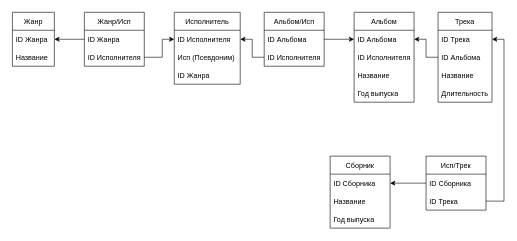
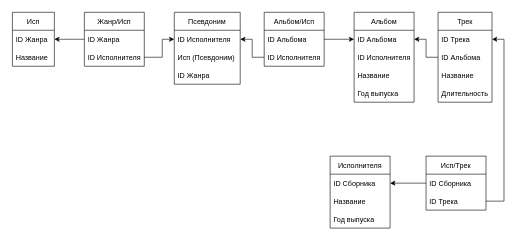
node "Жанр": label "Жанр" -> "Исп"
node "Исполнитель": label "Исполнитель" -> "Псевдоним"
node "Трека": label "Трека" -> "Трек"
node "Сборник": label "Сборник" -> "Исполнителя"
